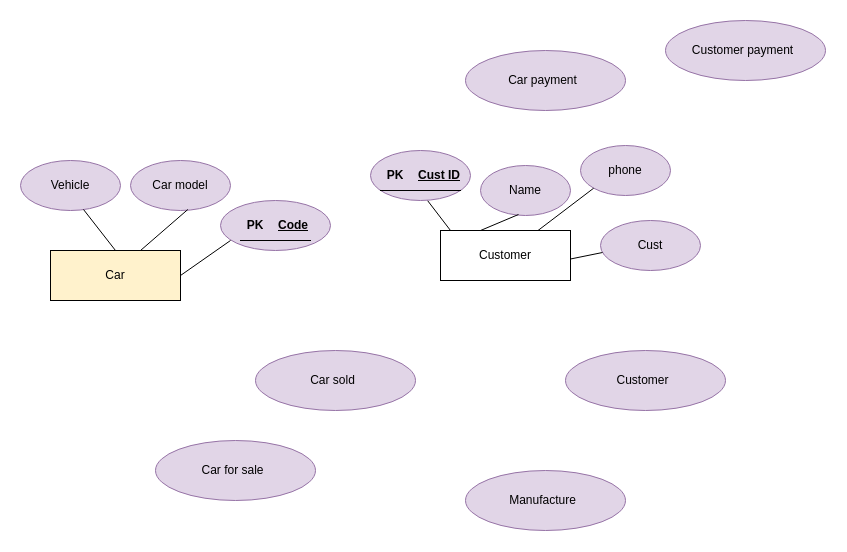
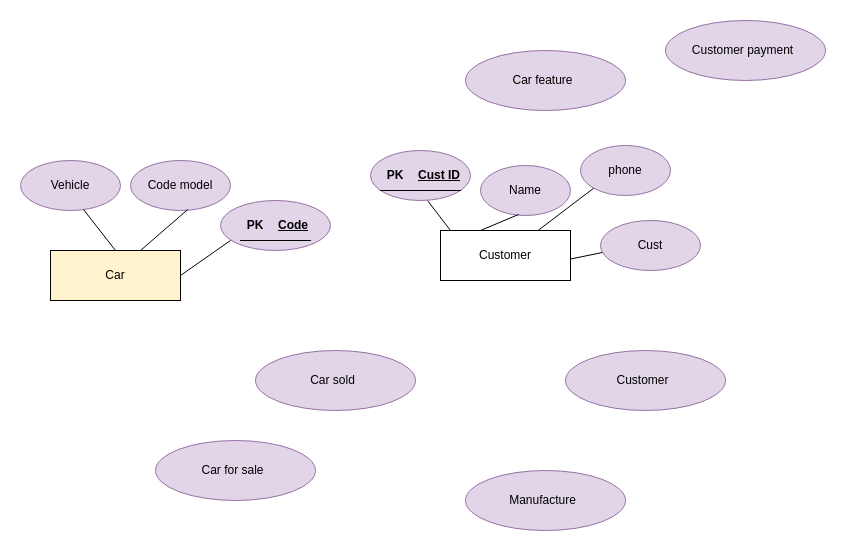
node "Car payment": label "Car payment" -> "Car feature"
node "Car model": label "Car model" -> "Code model"
